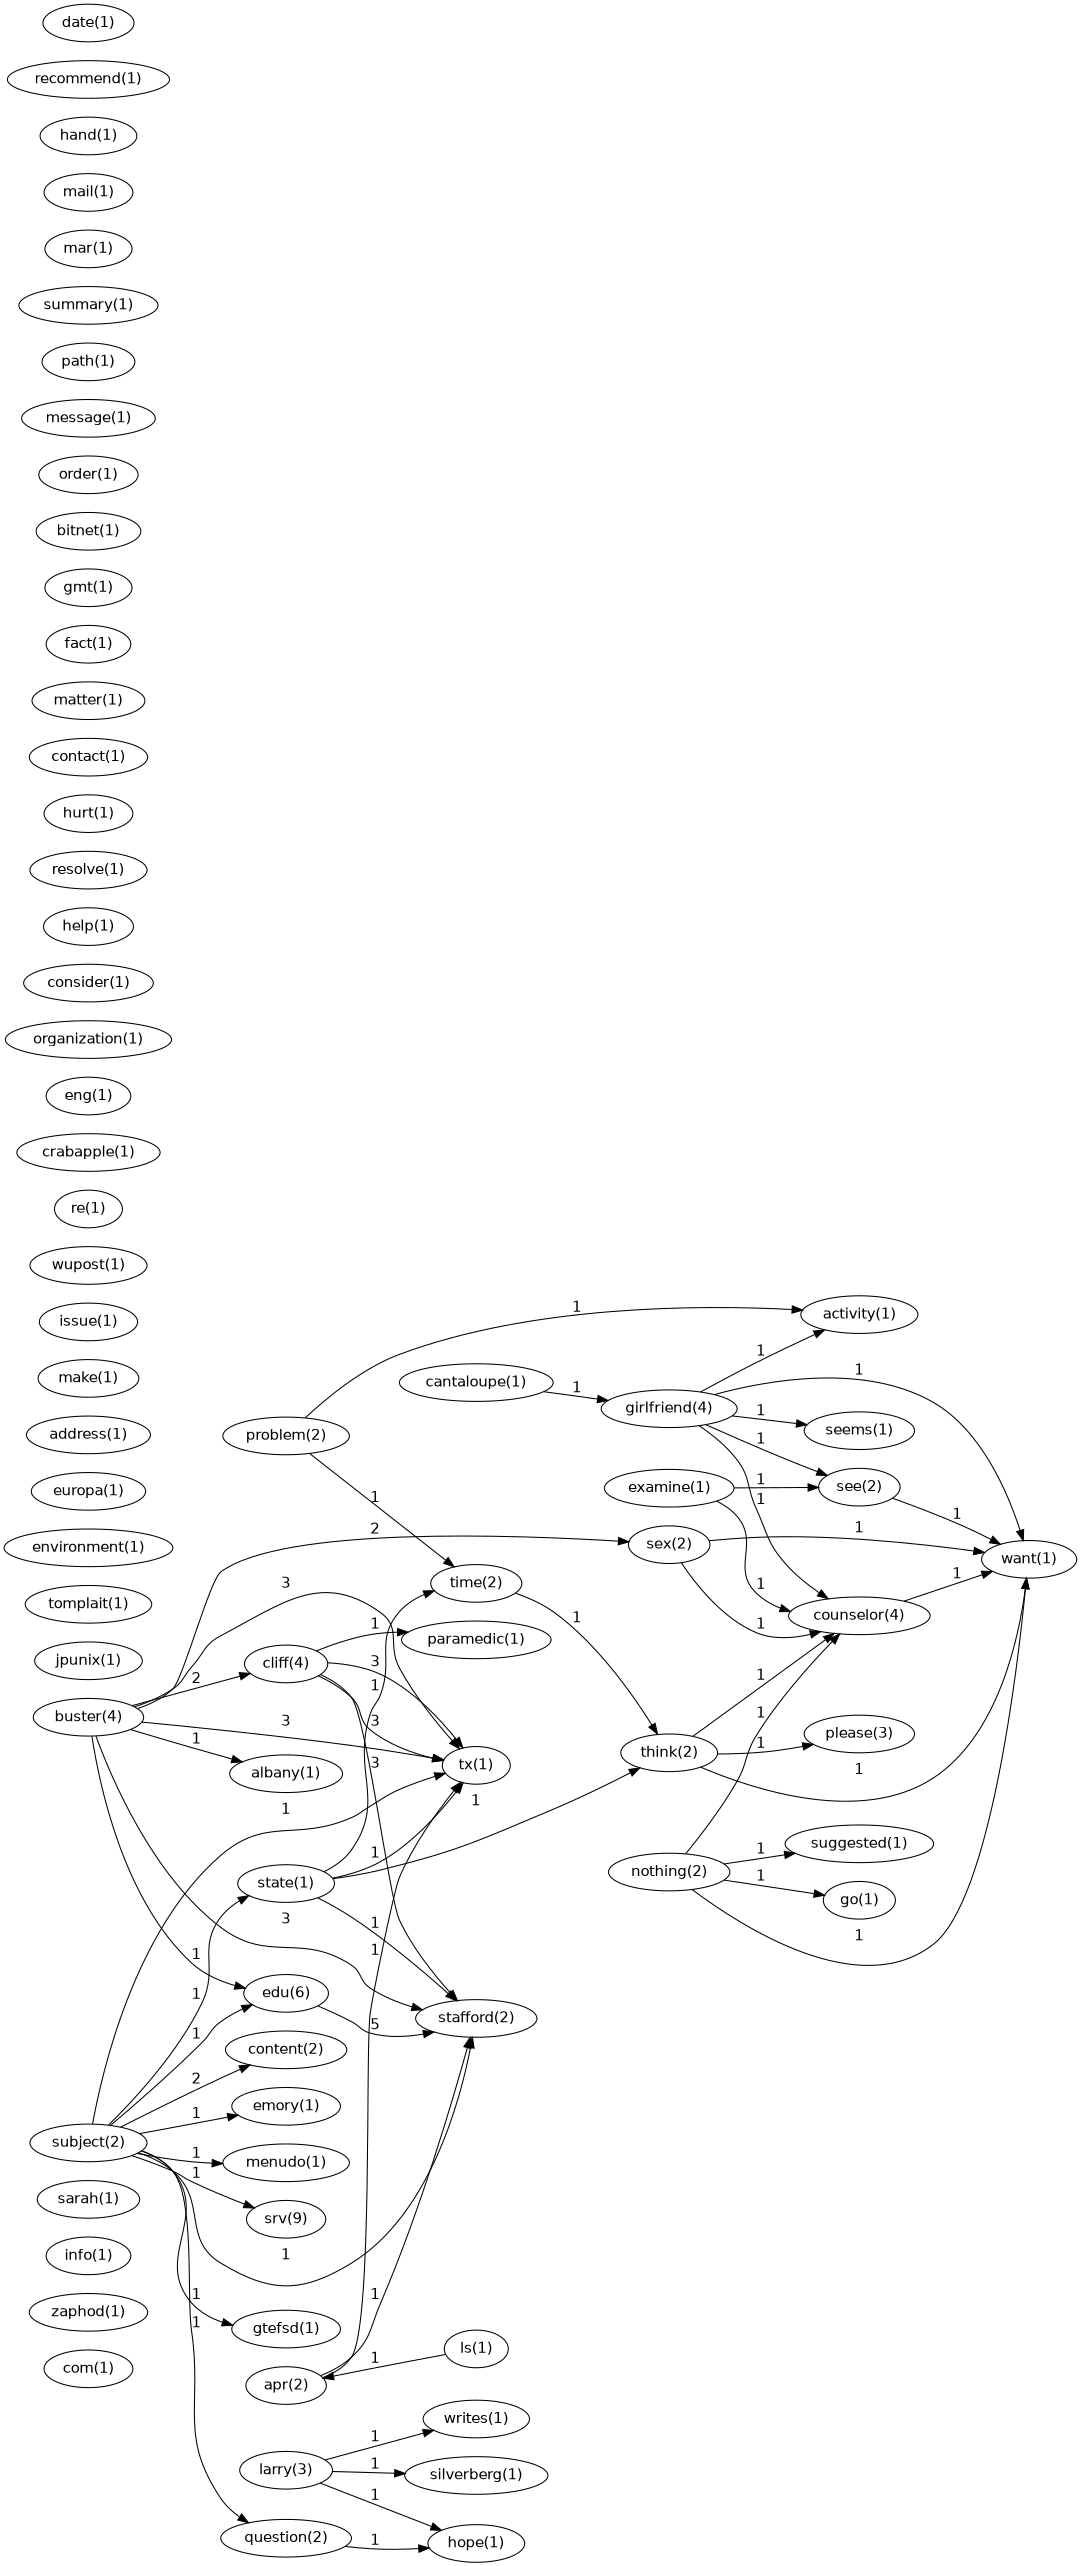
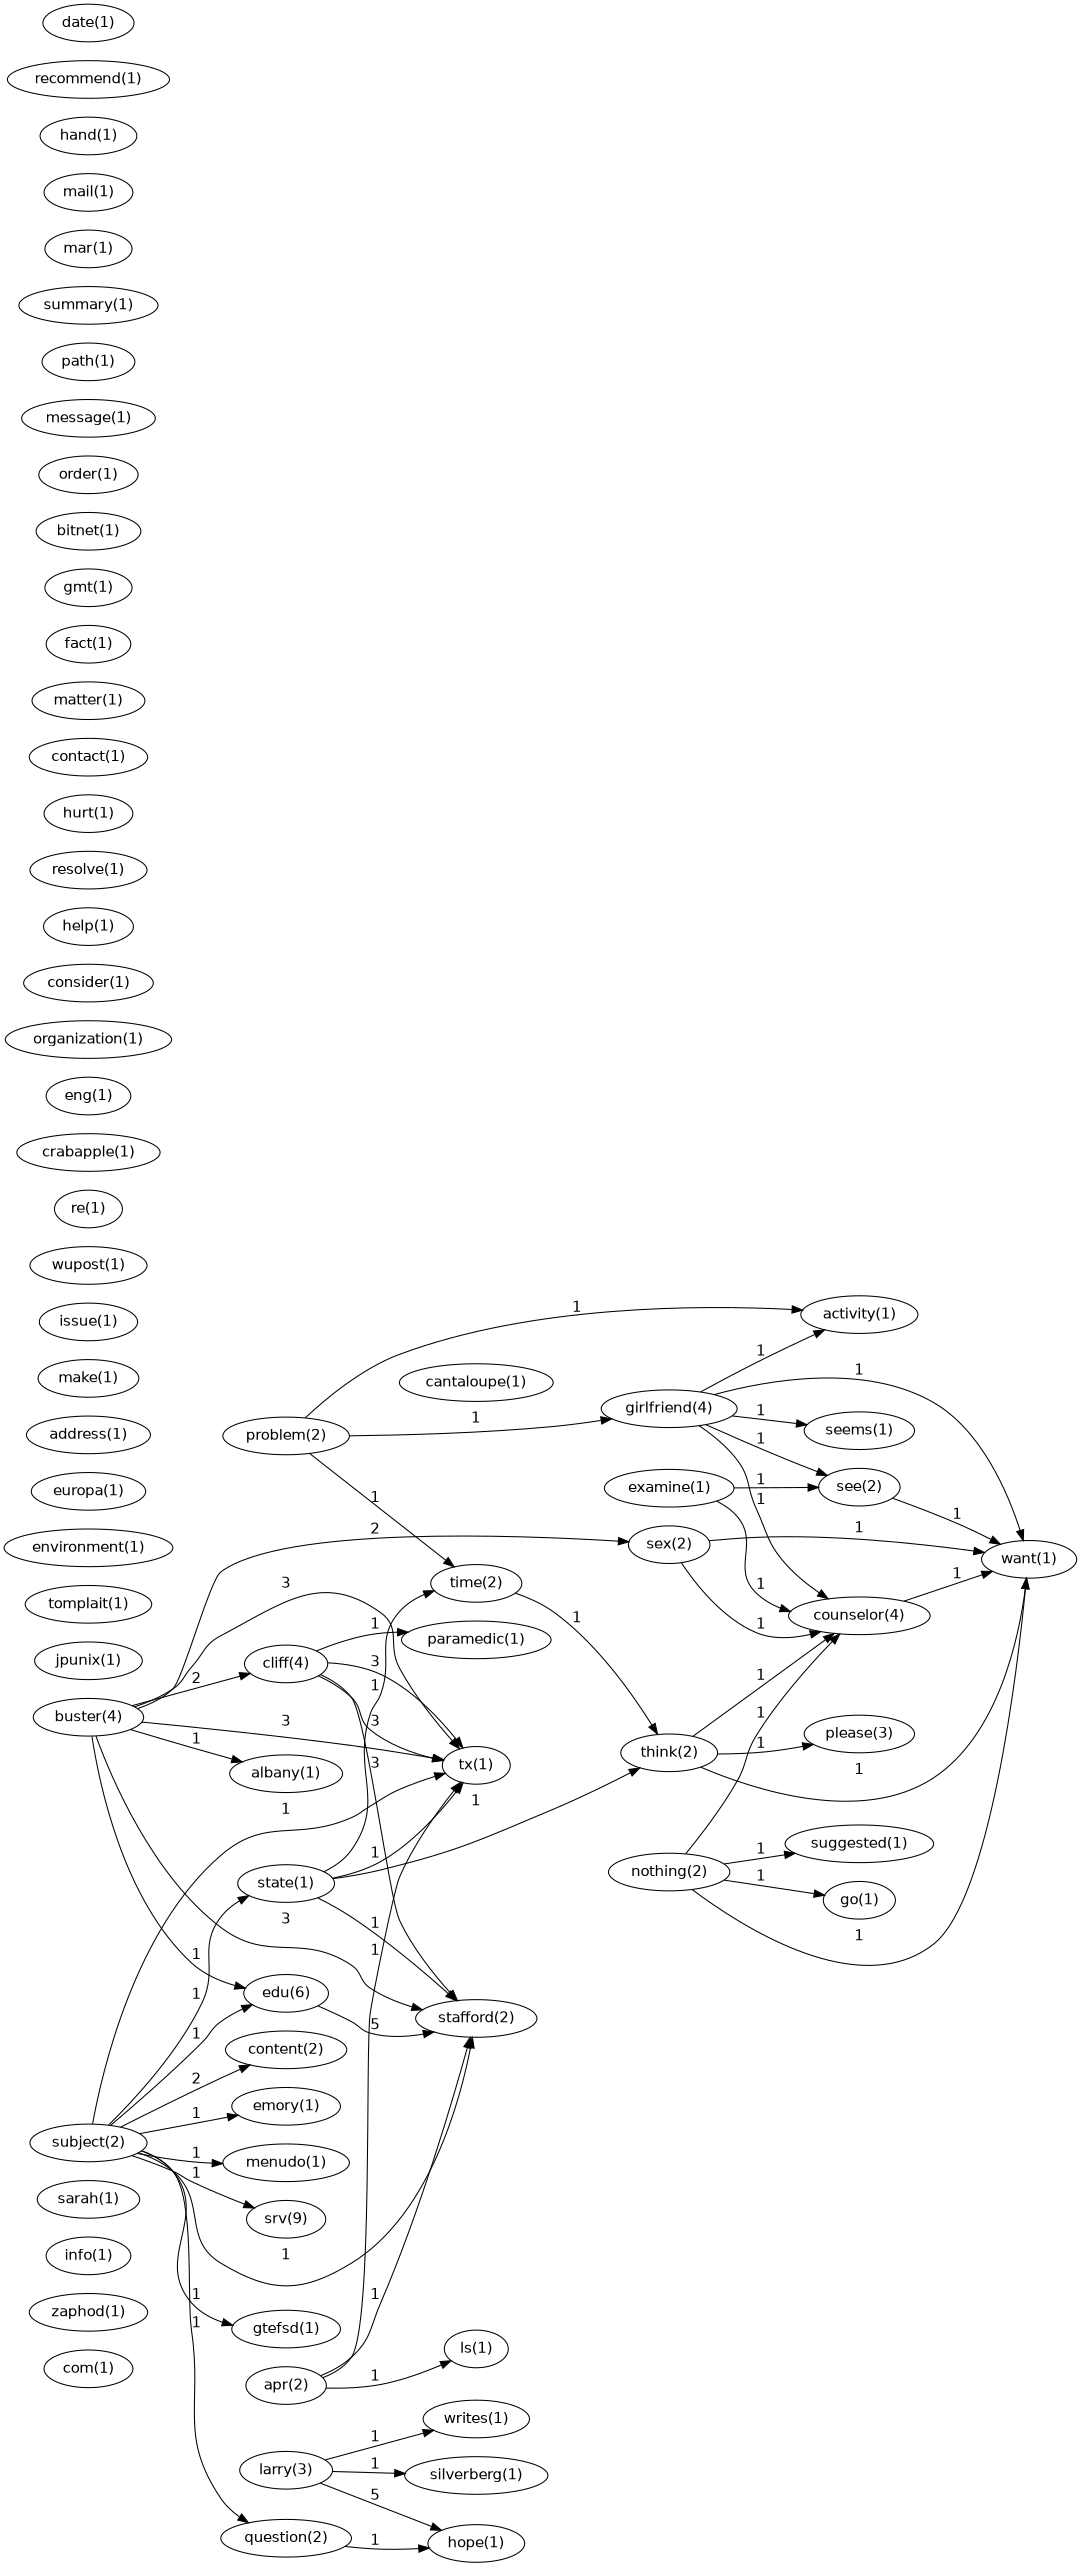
edge "cantaloupe(1)" -> "girlfriend(4)": now "problem(2)" -> "girlfriend(4)"
edge "ls(1)" -> "apr(2)": reversed
edge "larry(3)" -> "hope(1)": label "1" -> "5"
